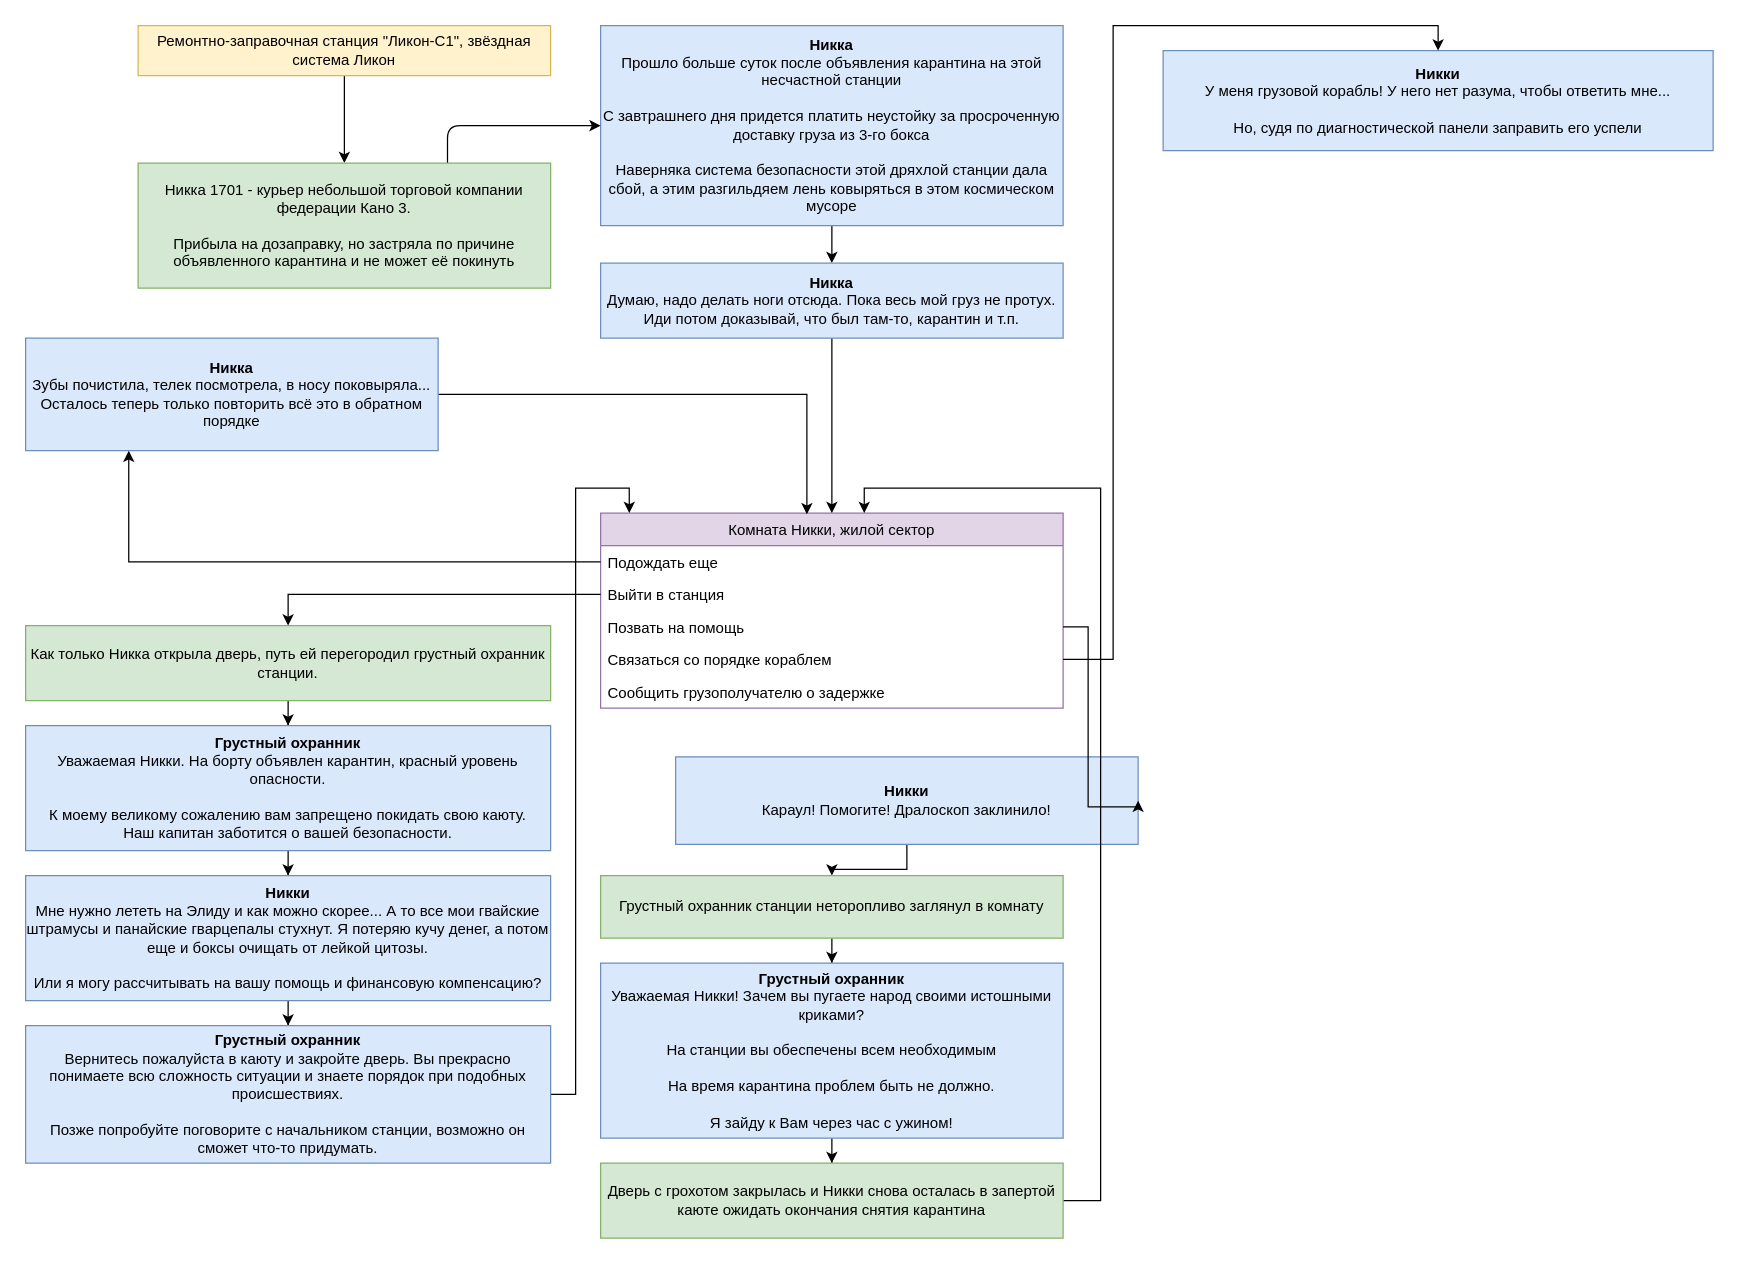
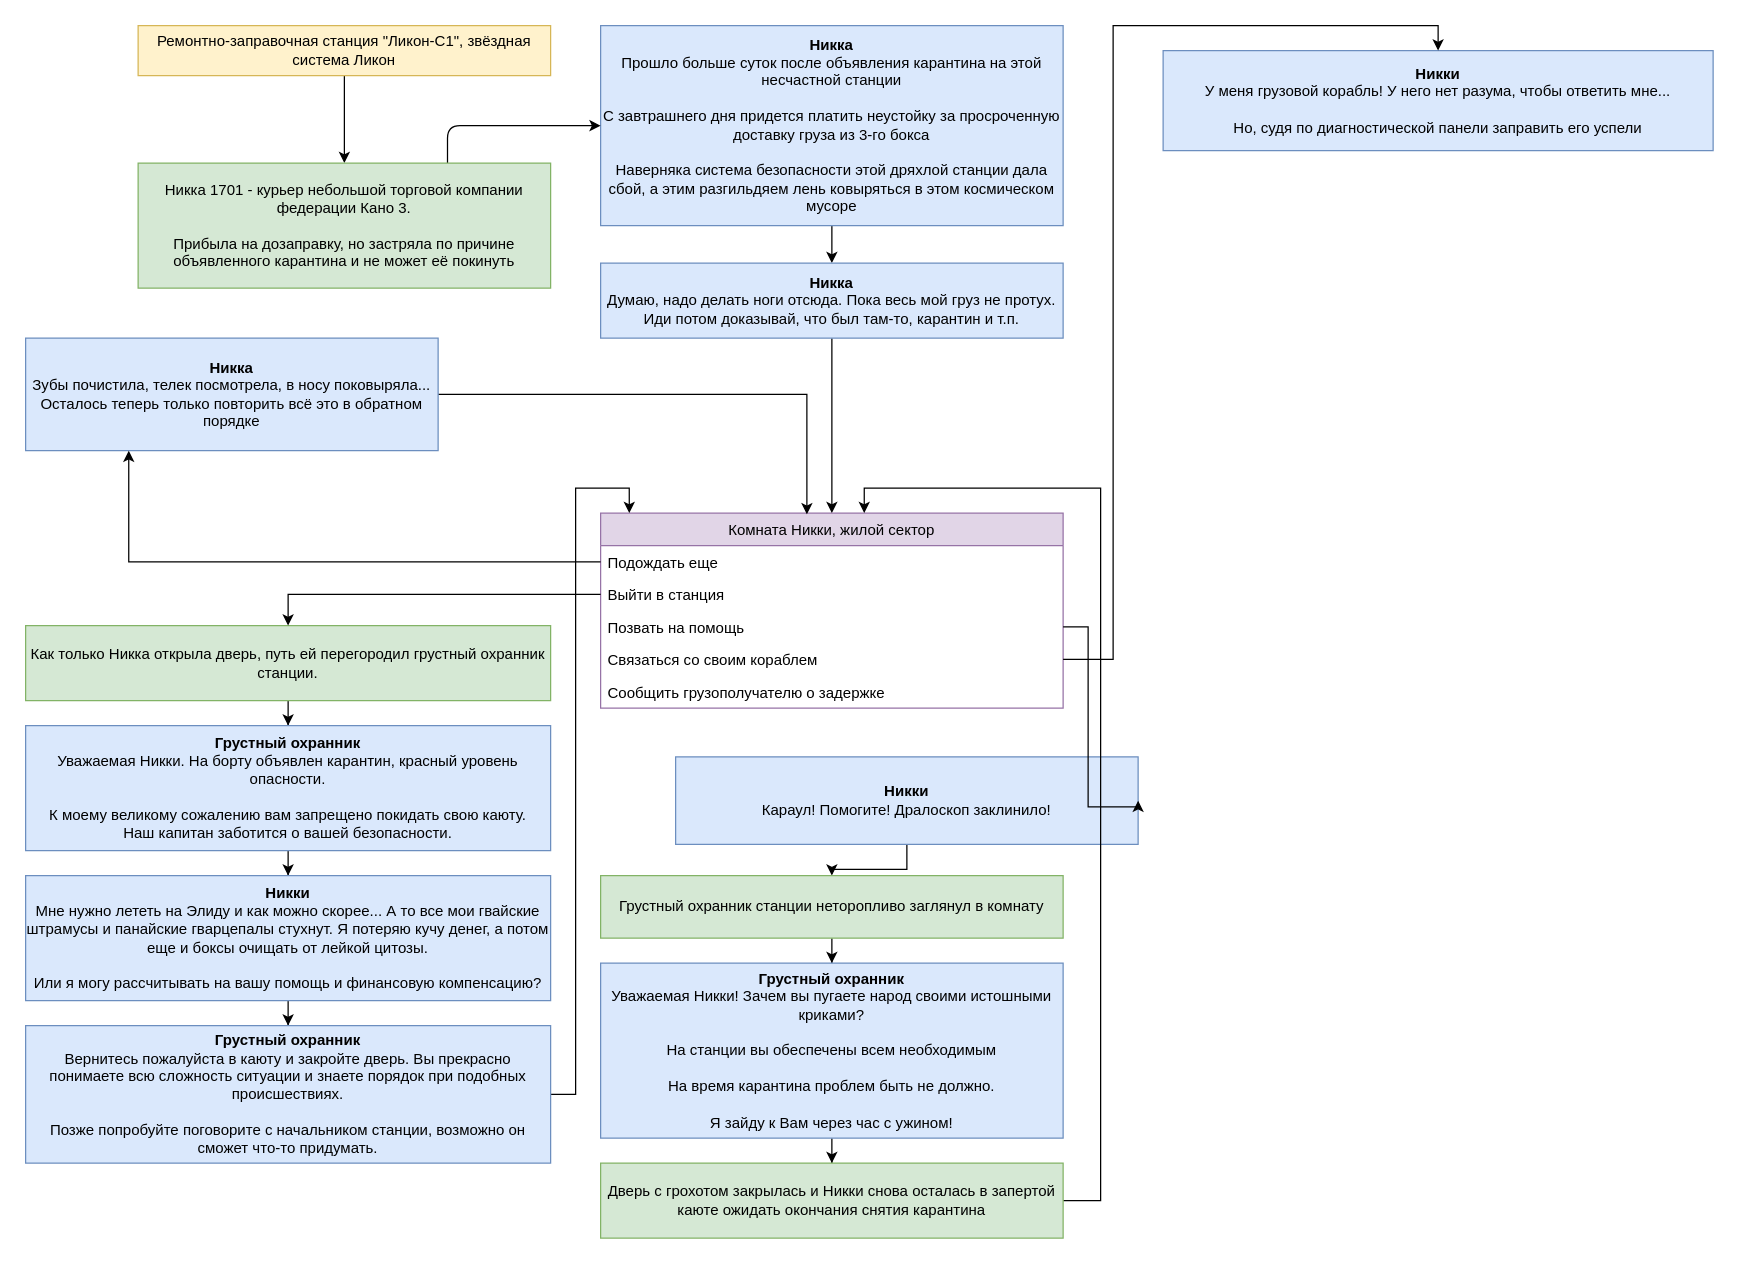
node "Связаться со порядке кораблем": label "Связаться со порядке кораблем" -> "Связаться со своим кораблем"
